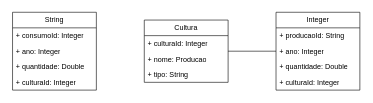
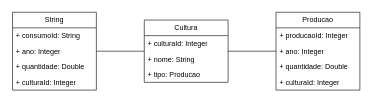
node "Integer": label "Integer" -> "Producao"
node "+ consumoId: Integer": label "+ consumoId: Integer" -> "+ consumoId: String"
node "+ producaoId: String": label "+ producaoId: String" -> "+ producaoId: Integer"
edge "String" -- "Cultura": added
node "+ nome: Producao": label "+ nome: Producao" -> "+ nome: String"
node "+ tipo: String": label "+ tipo: String" -> "+ tipo: Producao"
